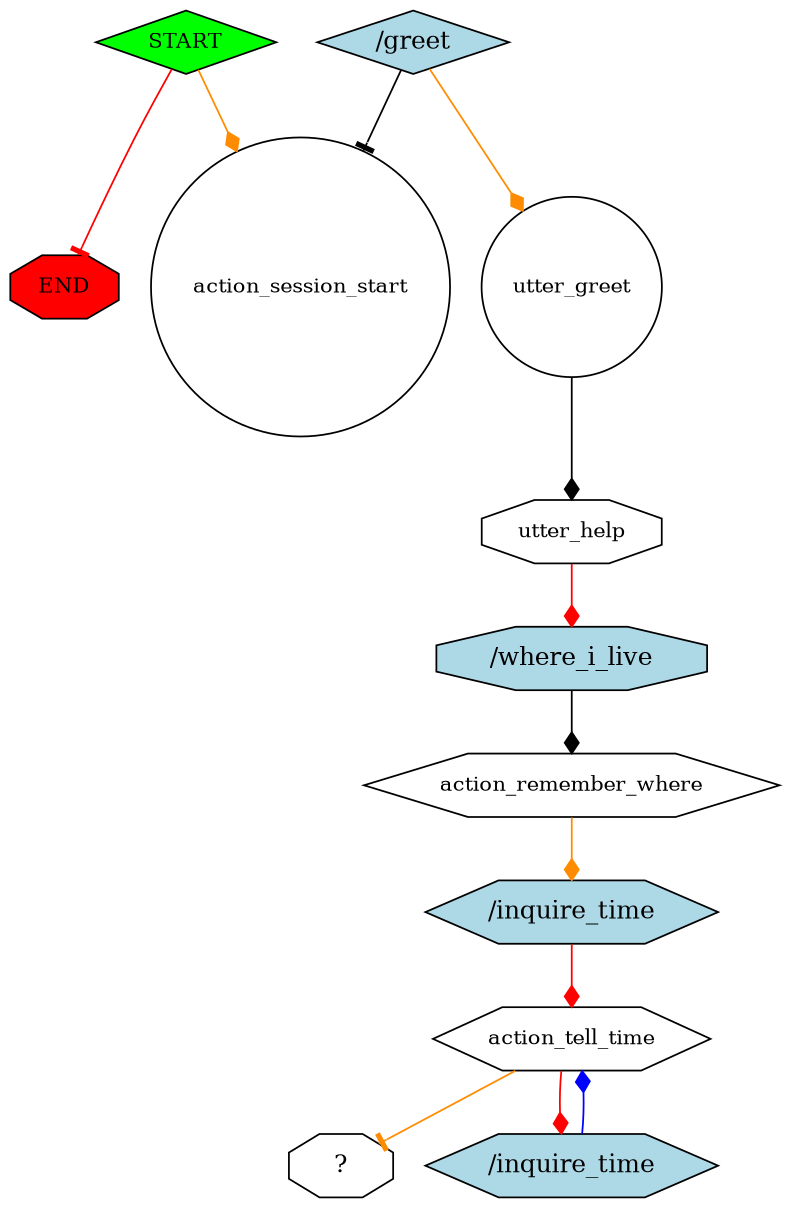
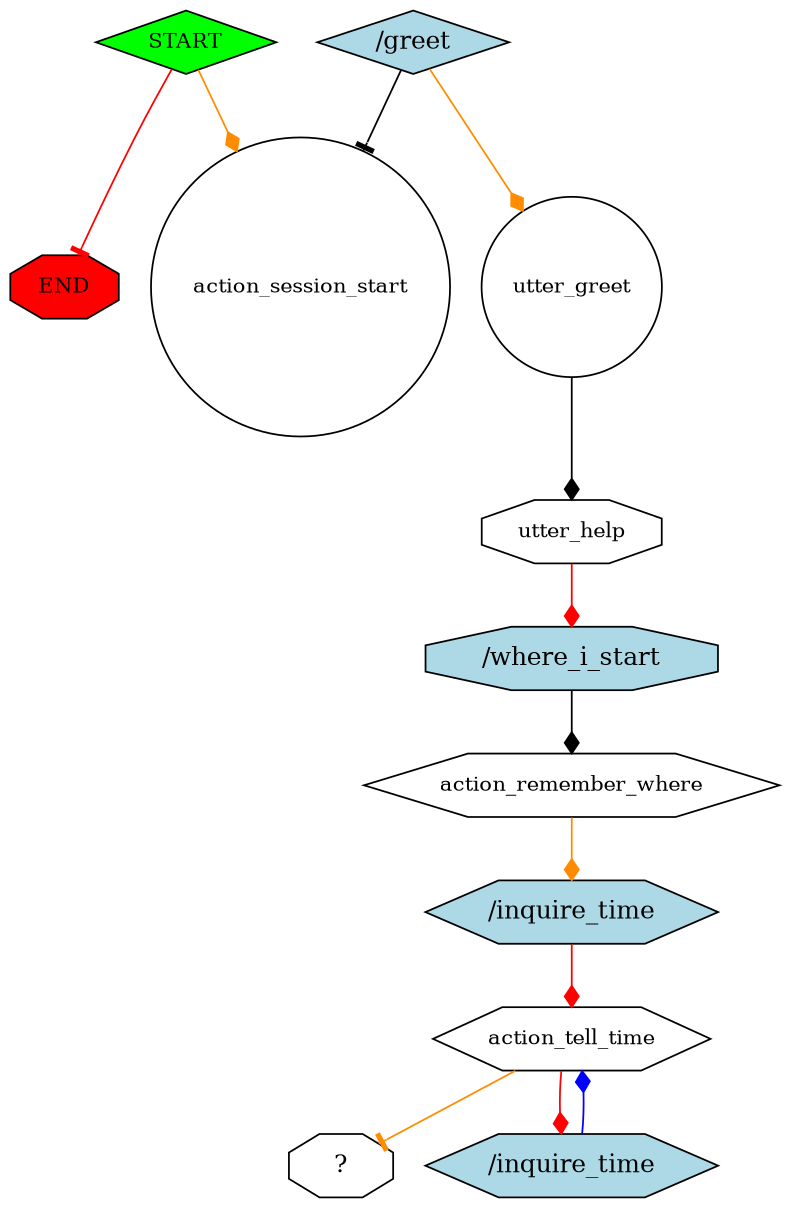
node "/where_i_live": label "/where_i_live" -> "/where_i_start"
